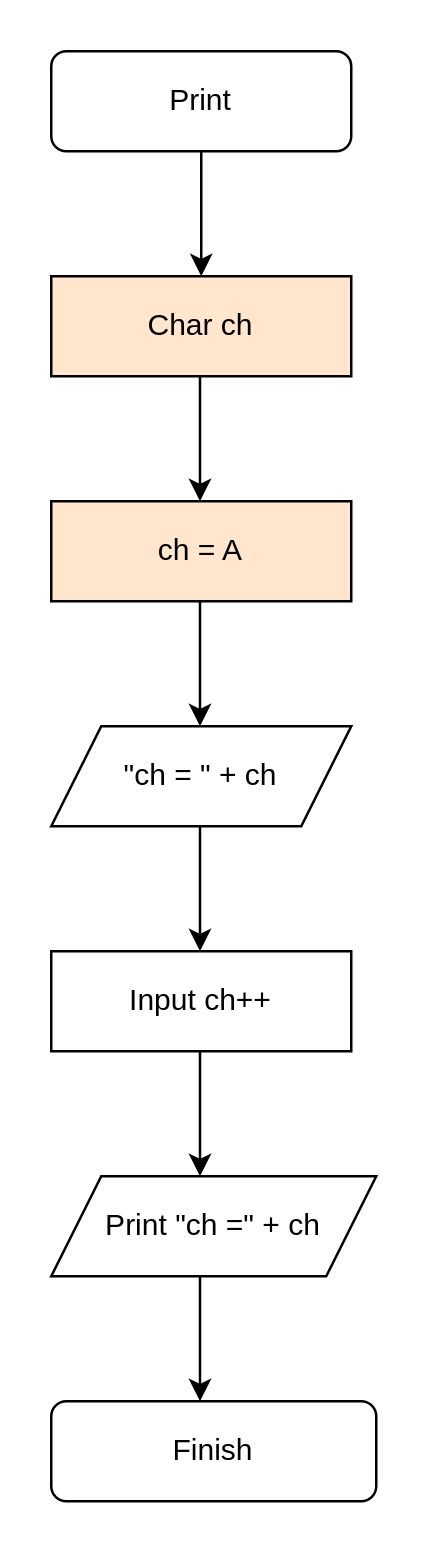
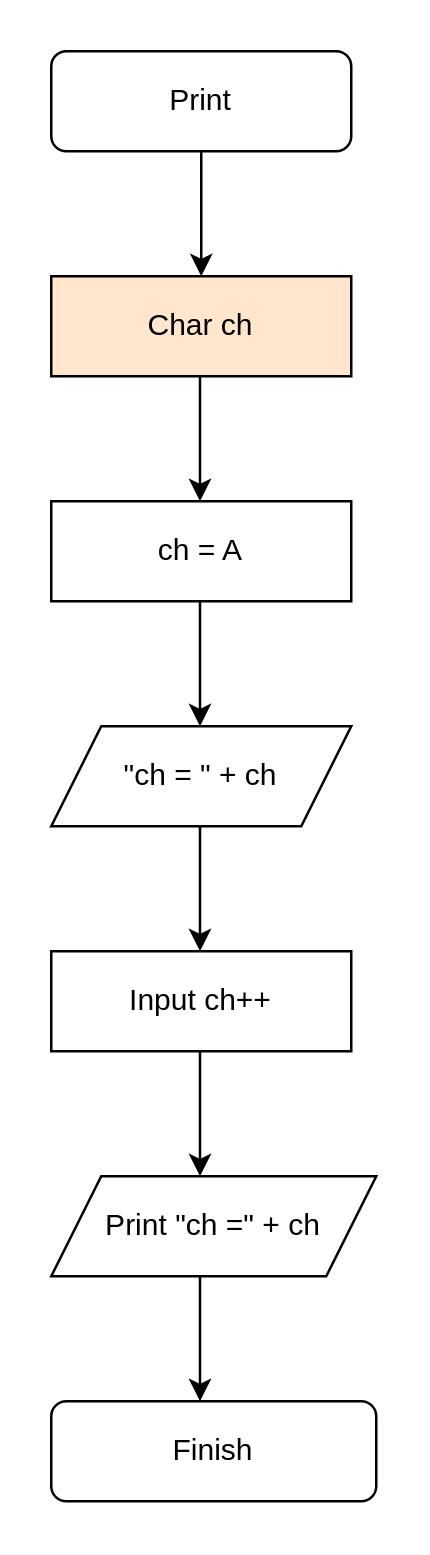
node "ch = A": fillcolor #ffe6cc -> #ffffff
